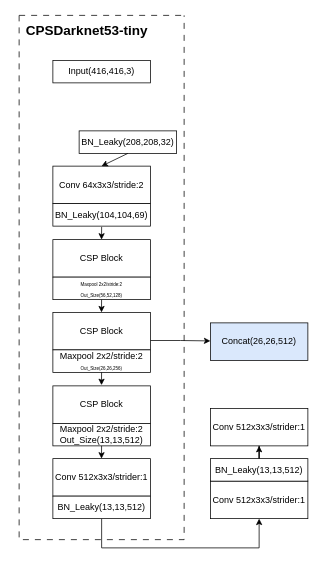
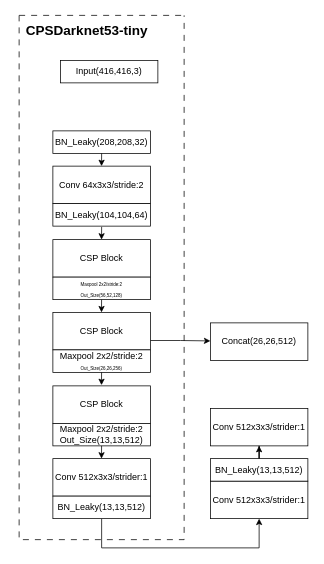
node "Input(416,416,3)": moved (102, 72) -> (109, 72)
node "BN_Leaky(208,208,32)": moved (128, 142) -> (102, 142)
node "BN_Leaky(104,104,69)": label "BN_Leaky(104,104,69)" -> "BN_Leaky(104,104,64)"
node "Concat(26,26,512)": fillcolor #dae8fc -> #ffffff
